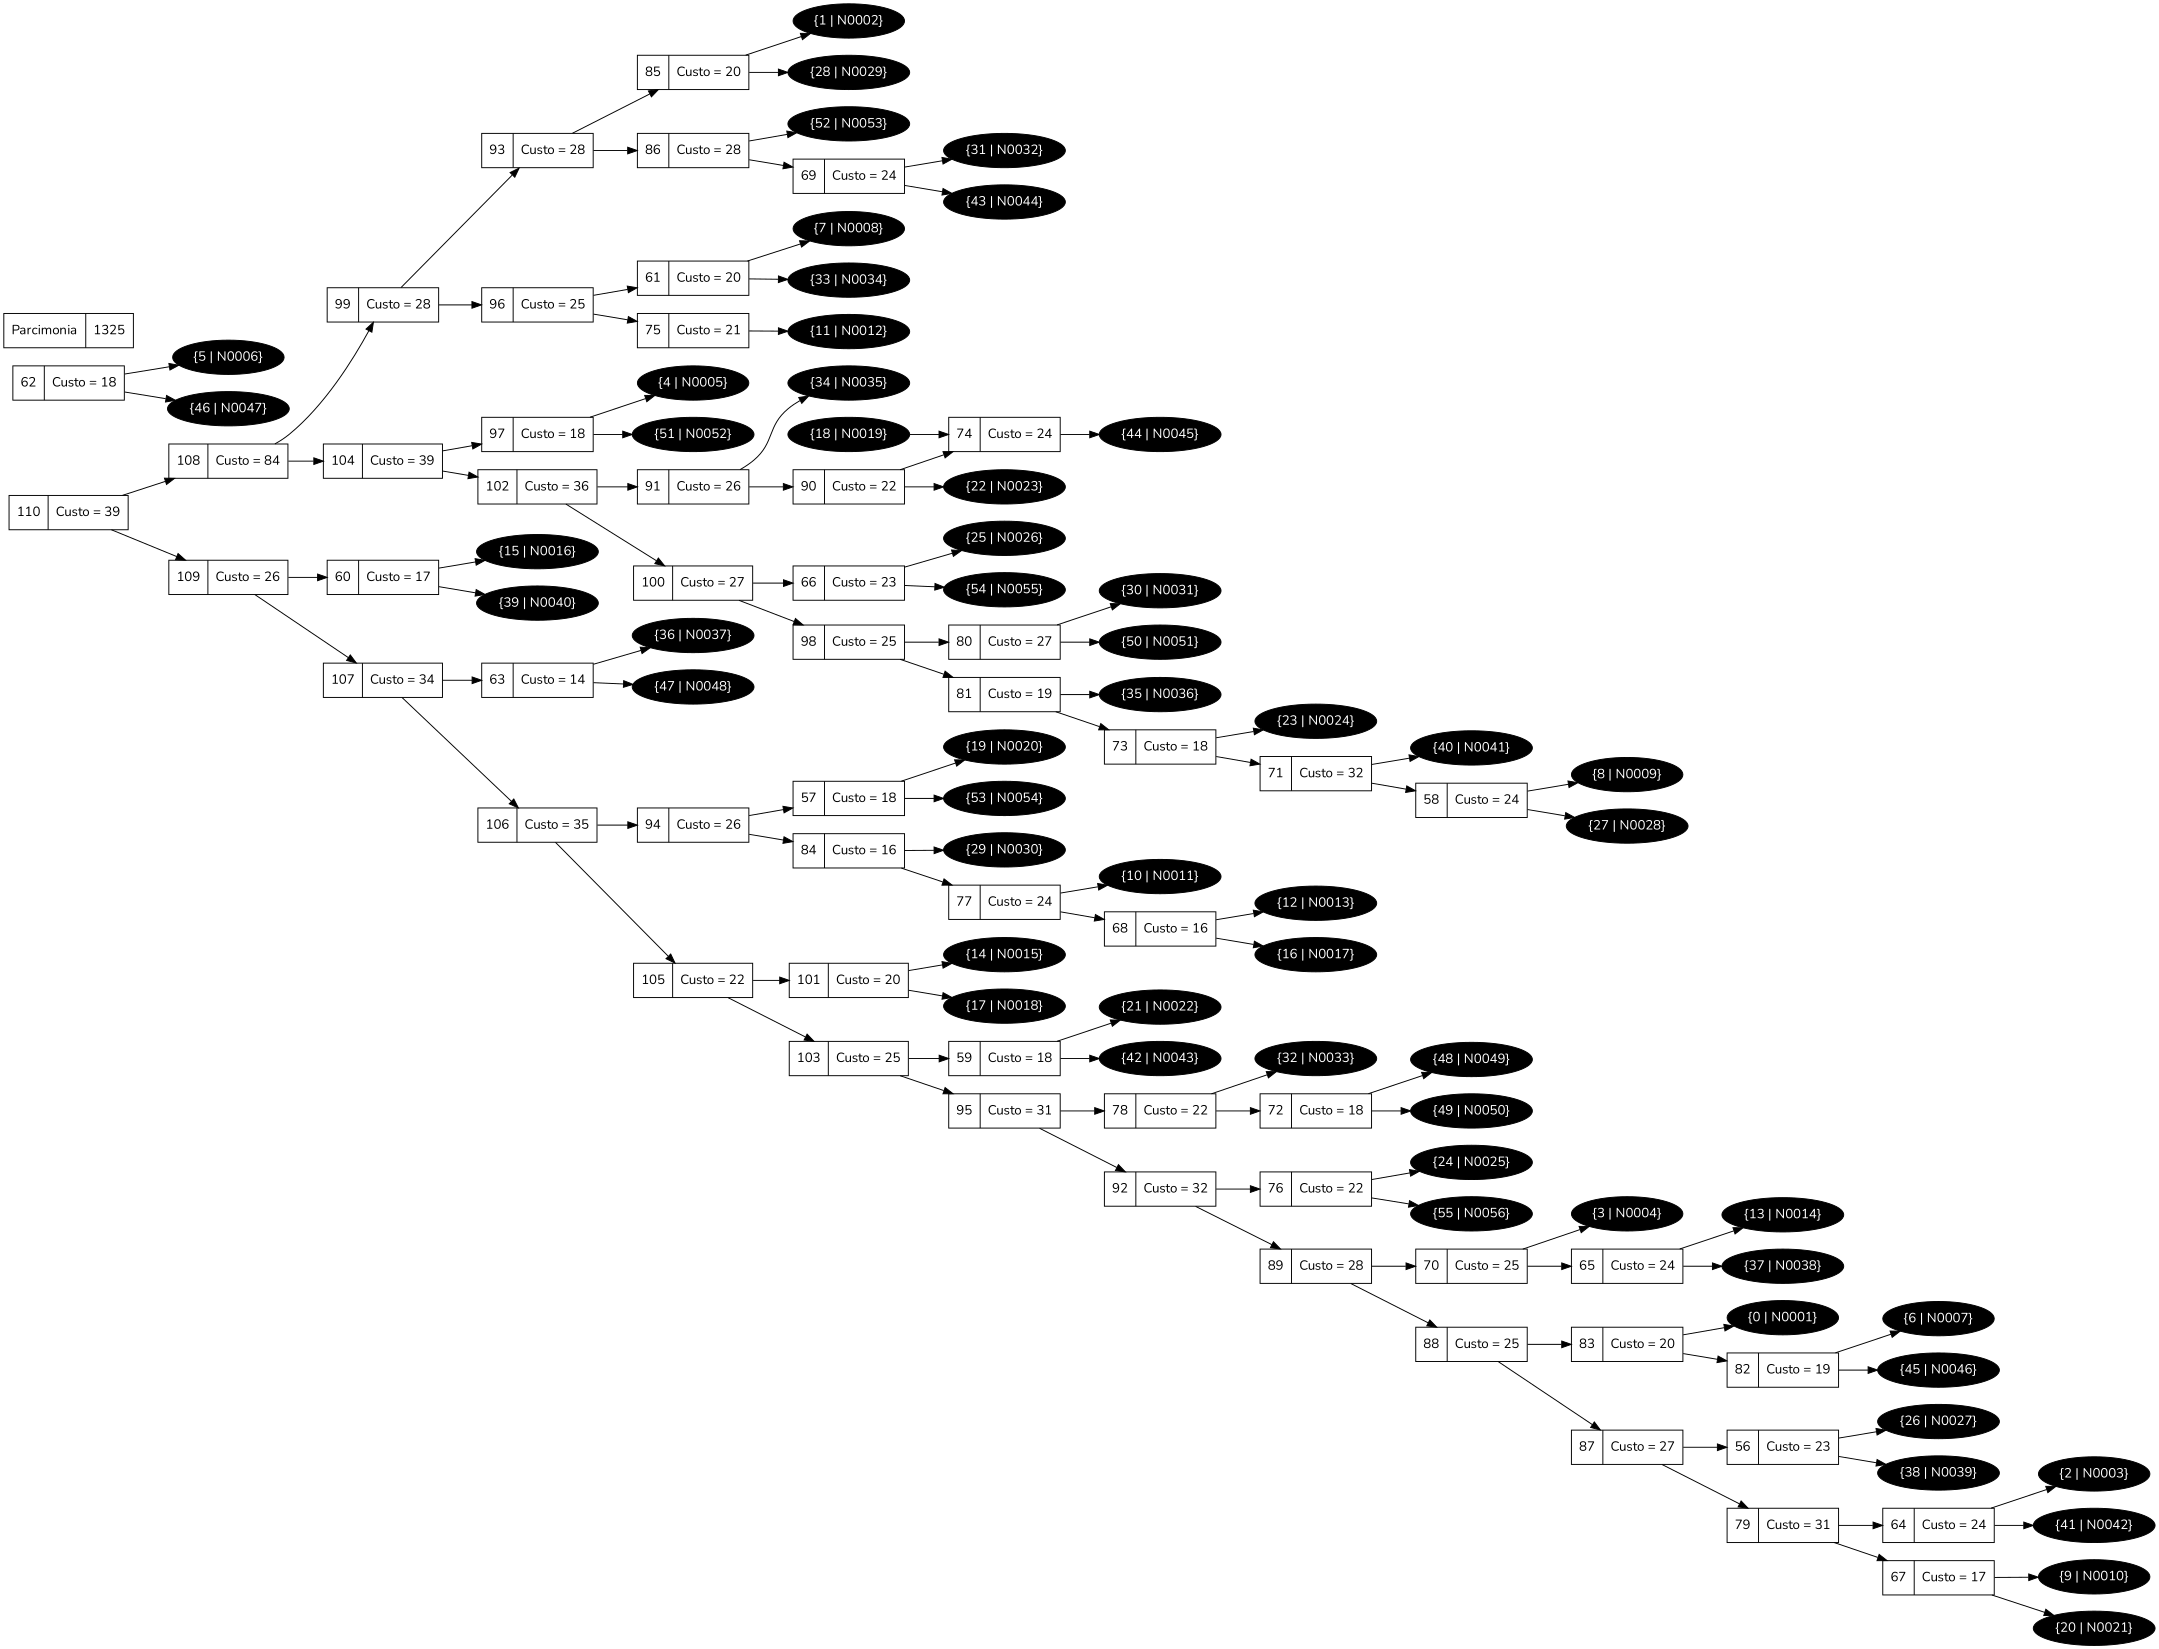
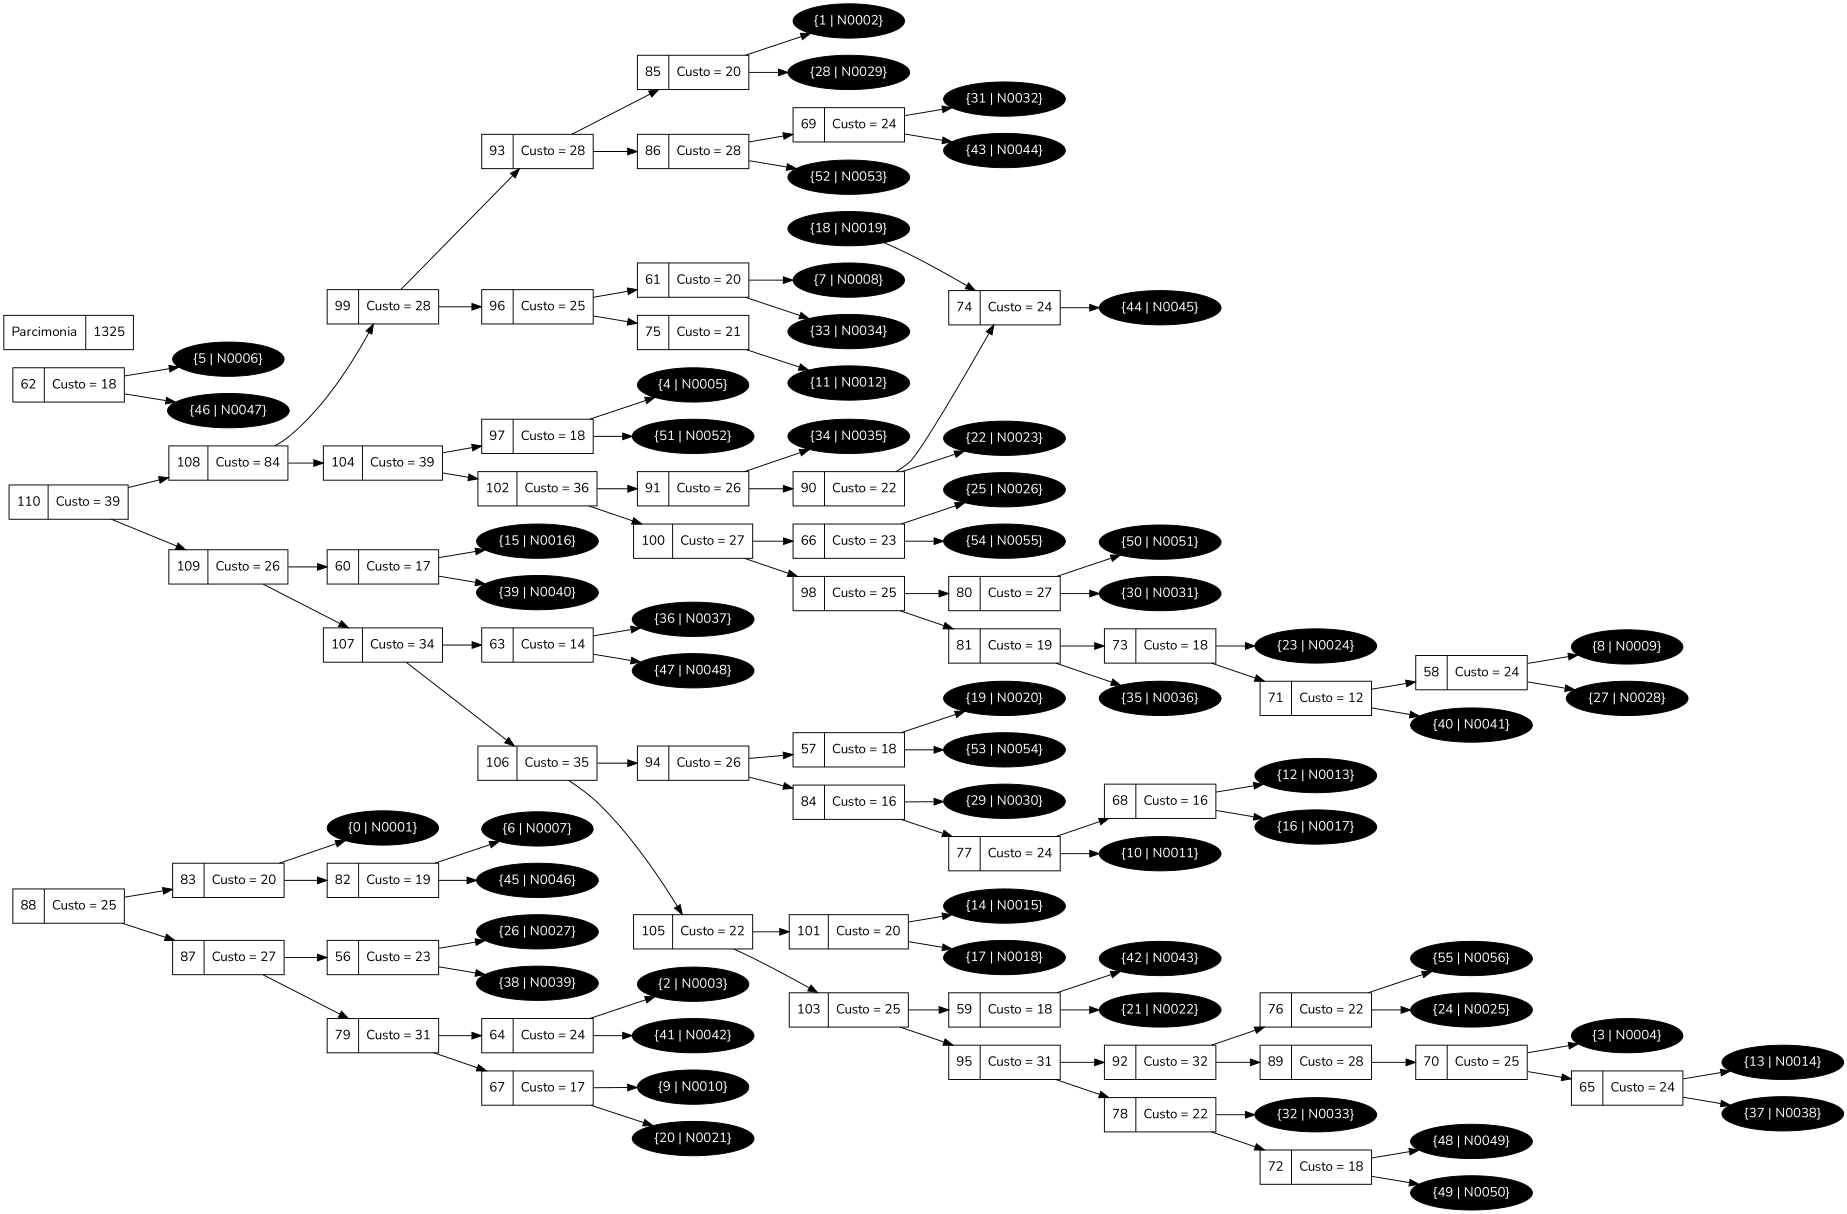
node "71": text "Custo = 32" -> "Custo = 12"
edge "89" -> "88": removed
